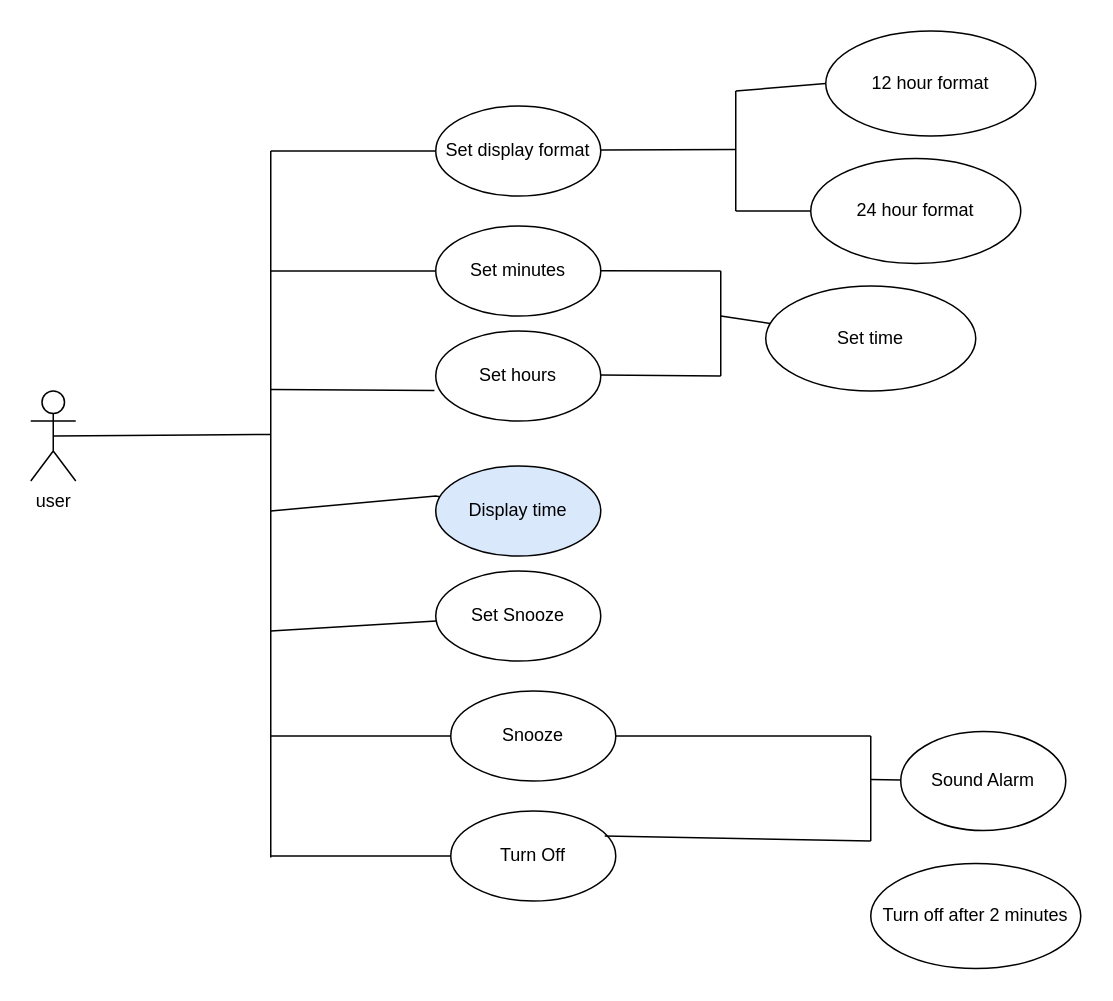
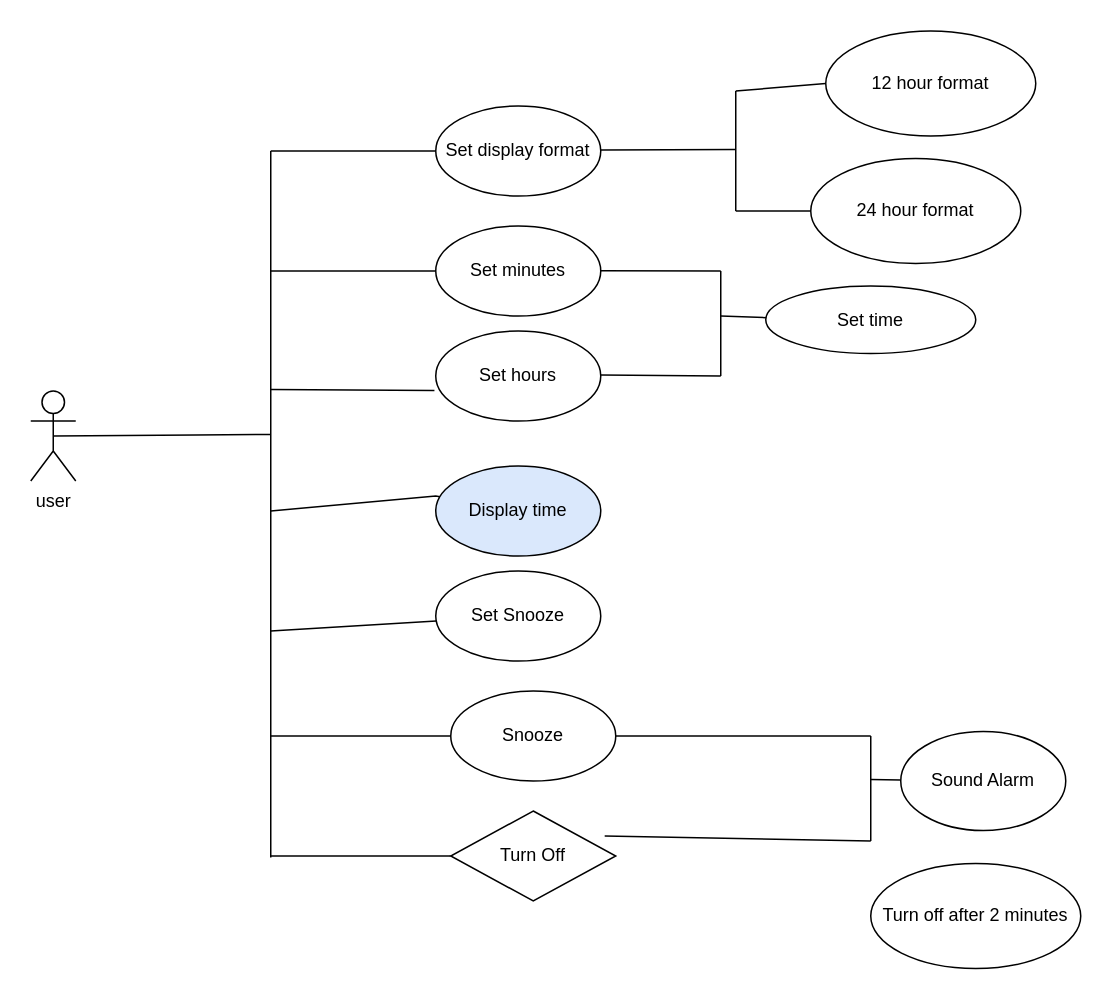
node "Set time": size 210x105 -> 210x68
node "Turn Off": shape ellipse -> diamond
